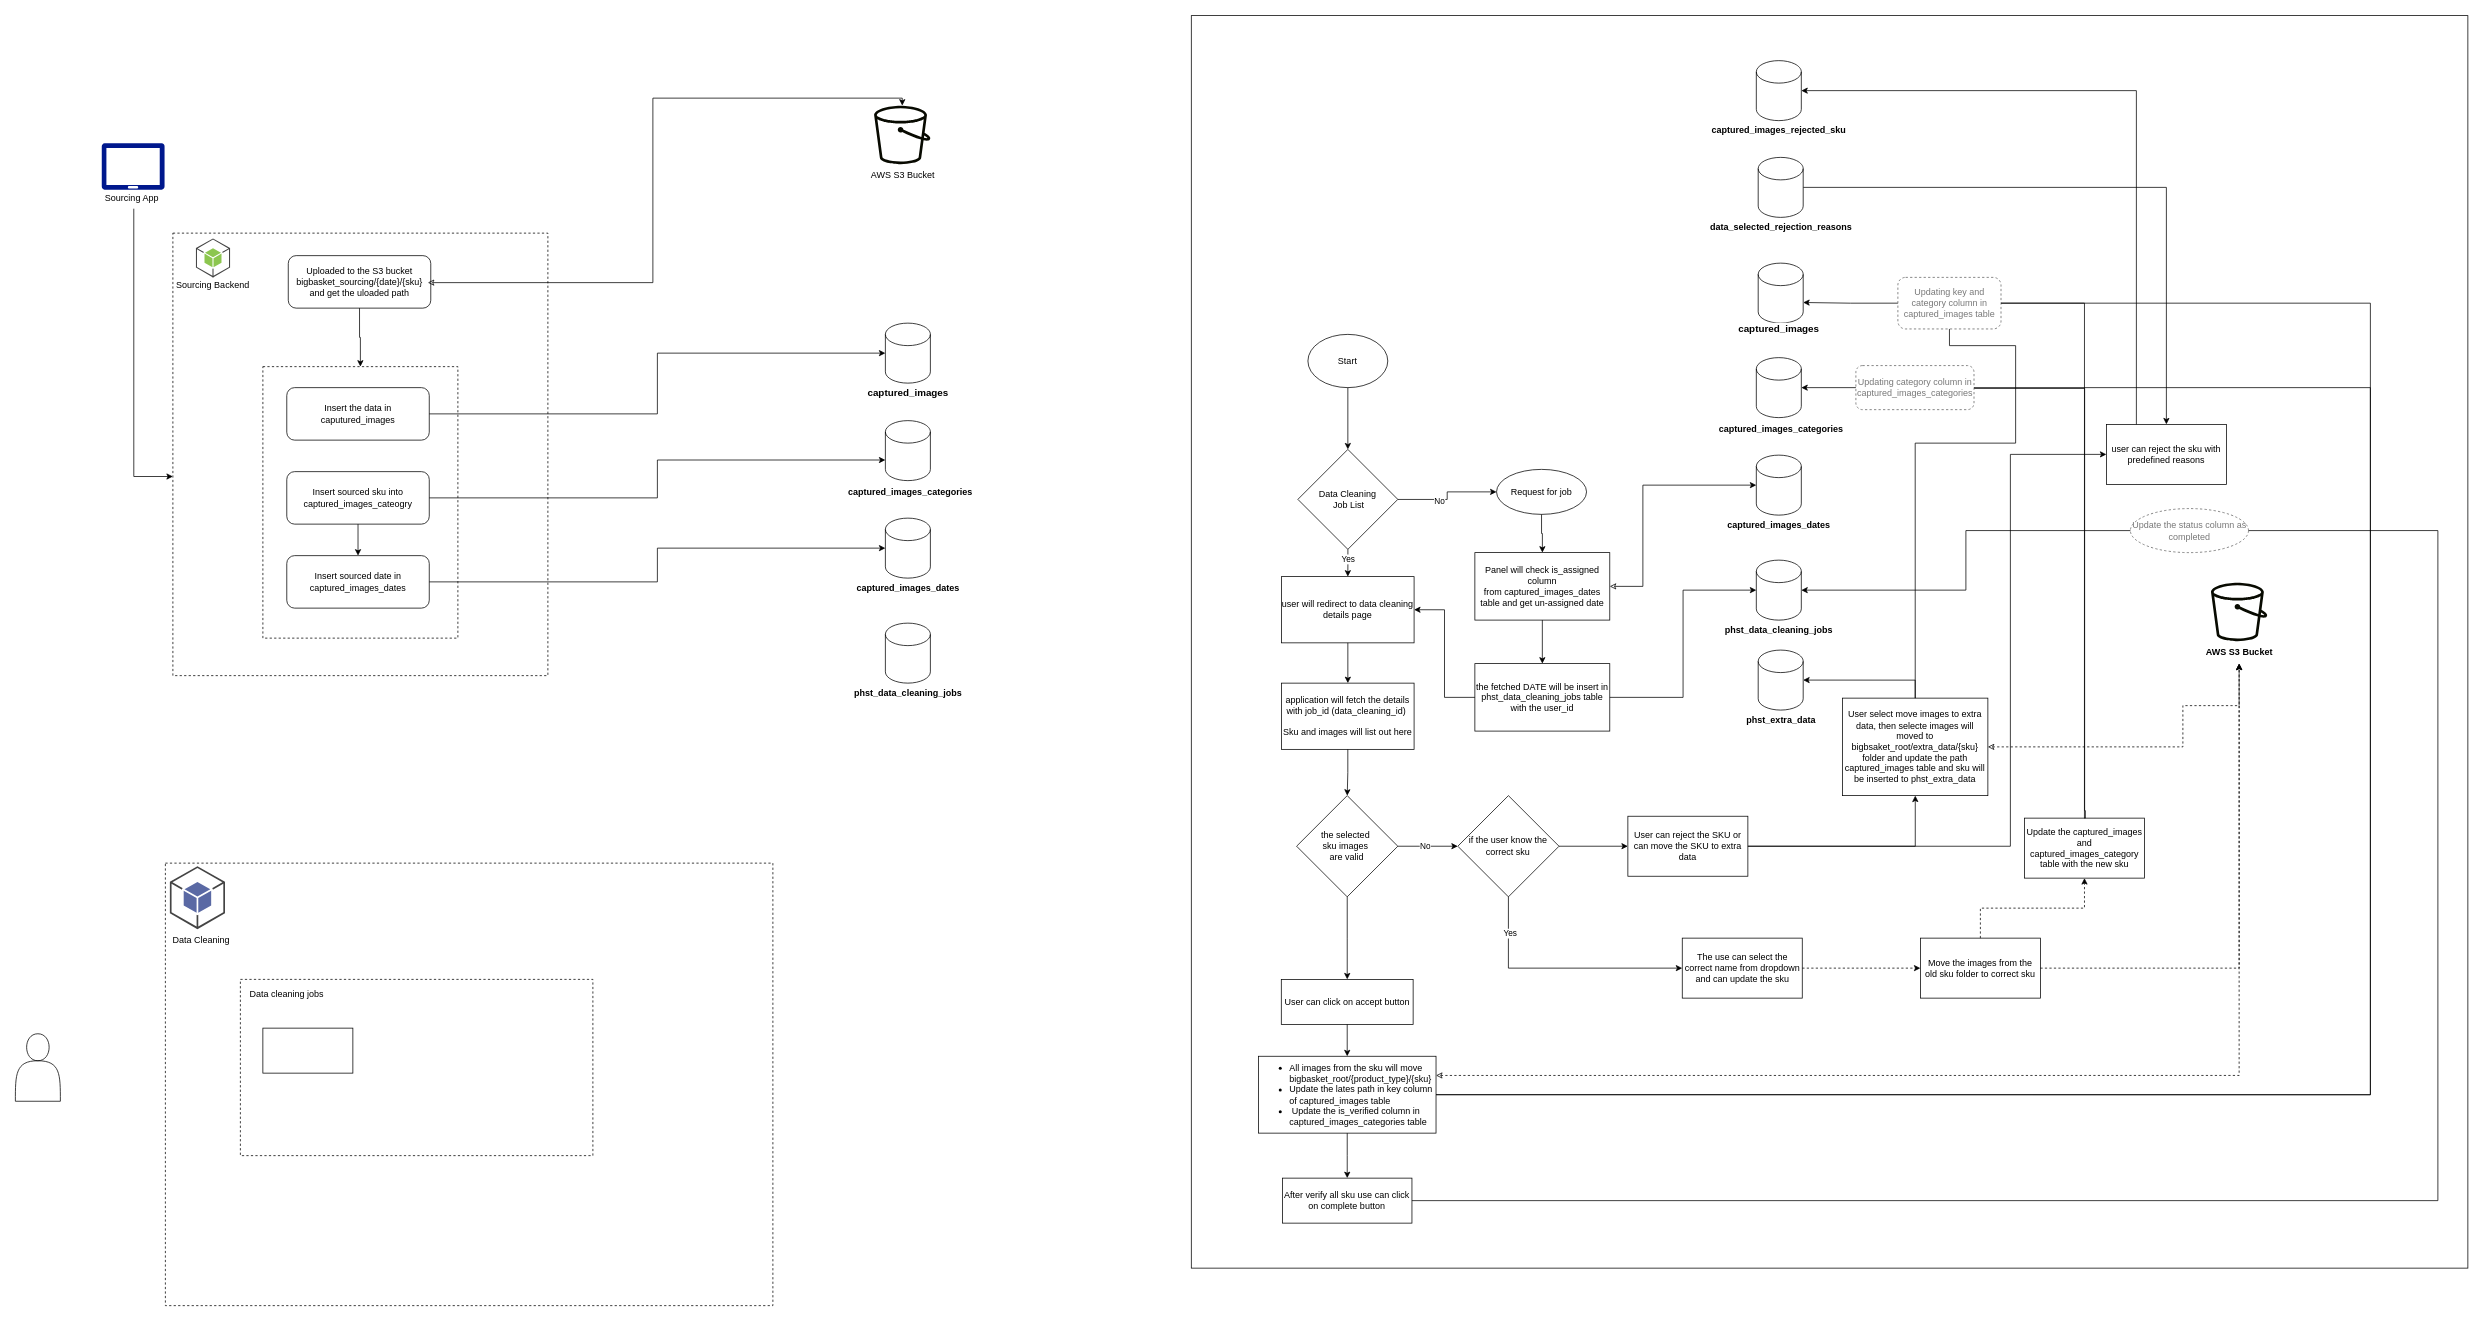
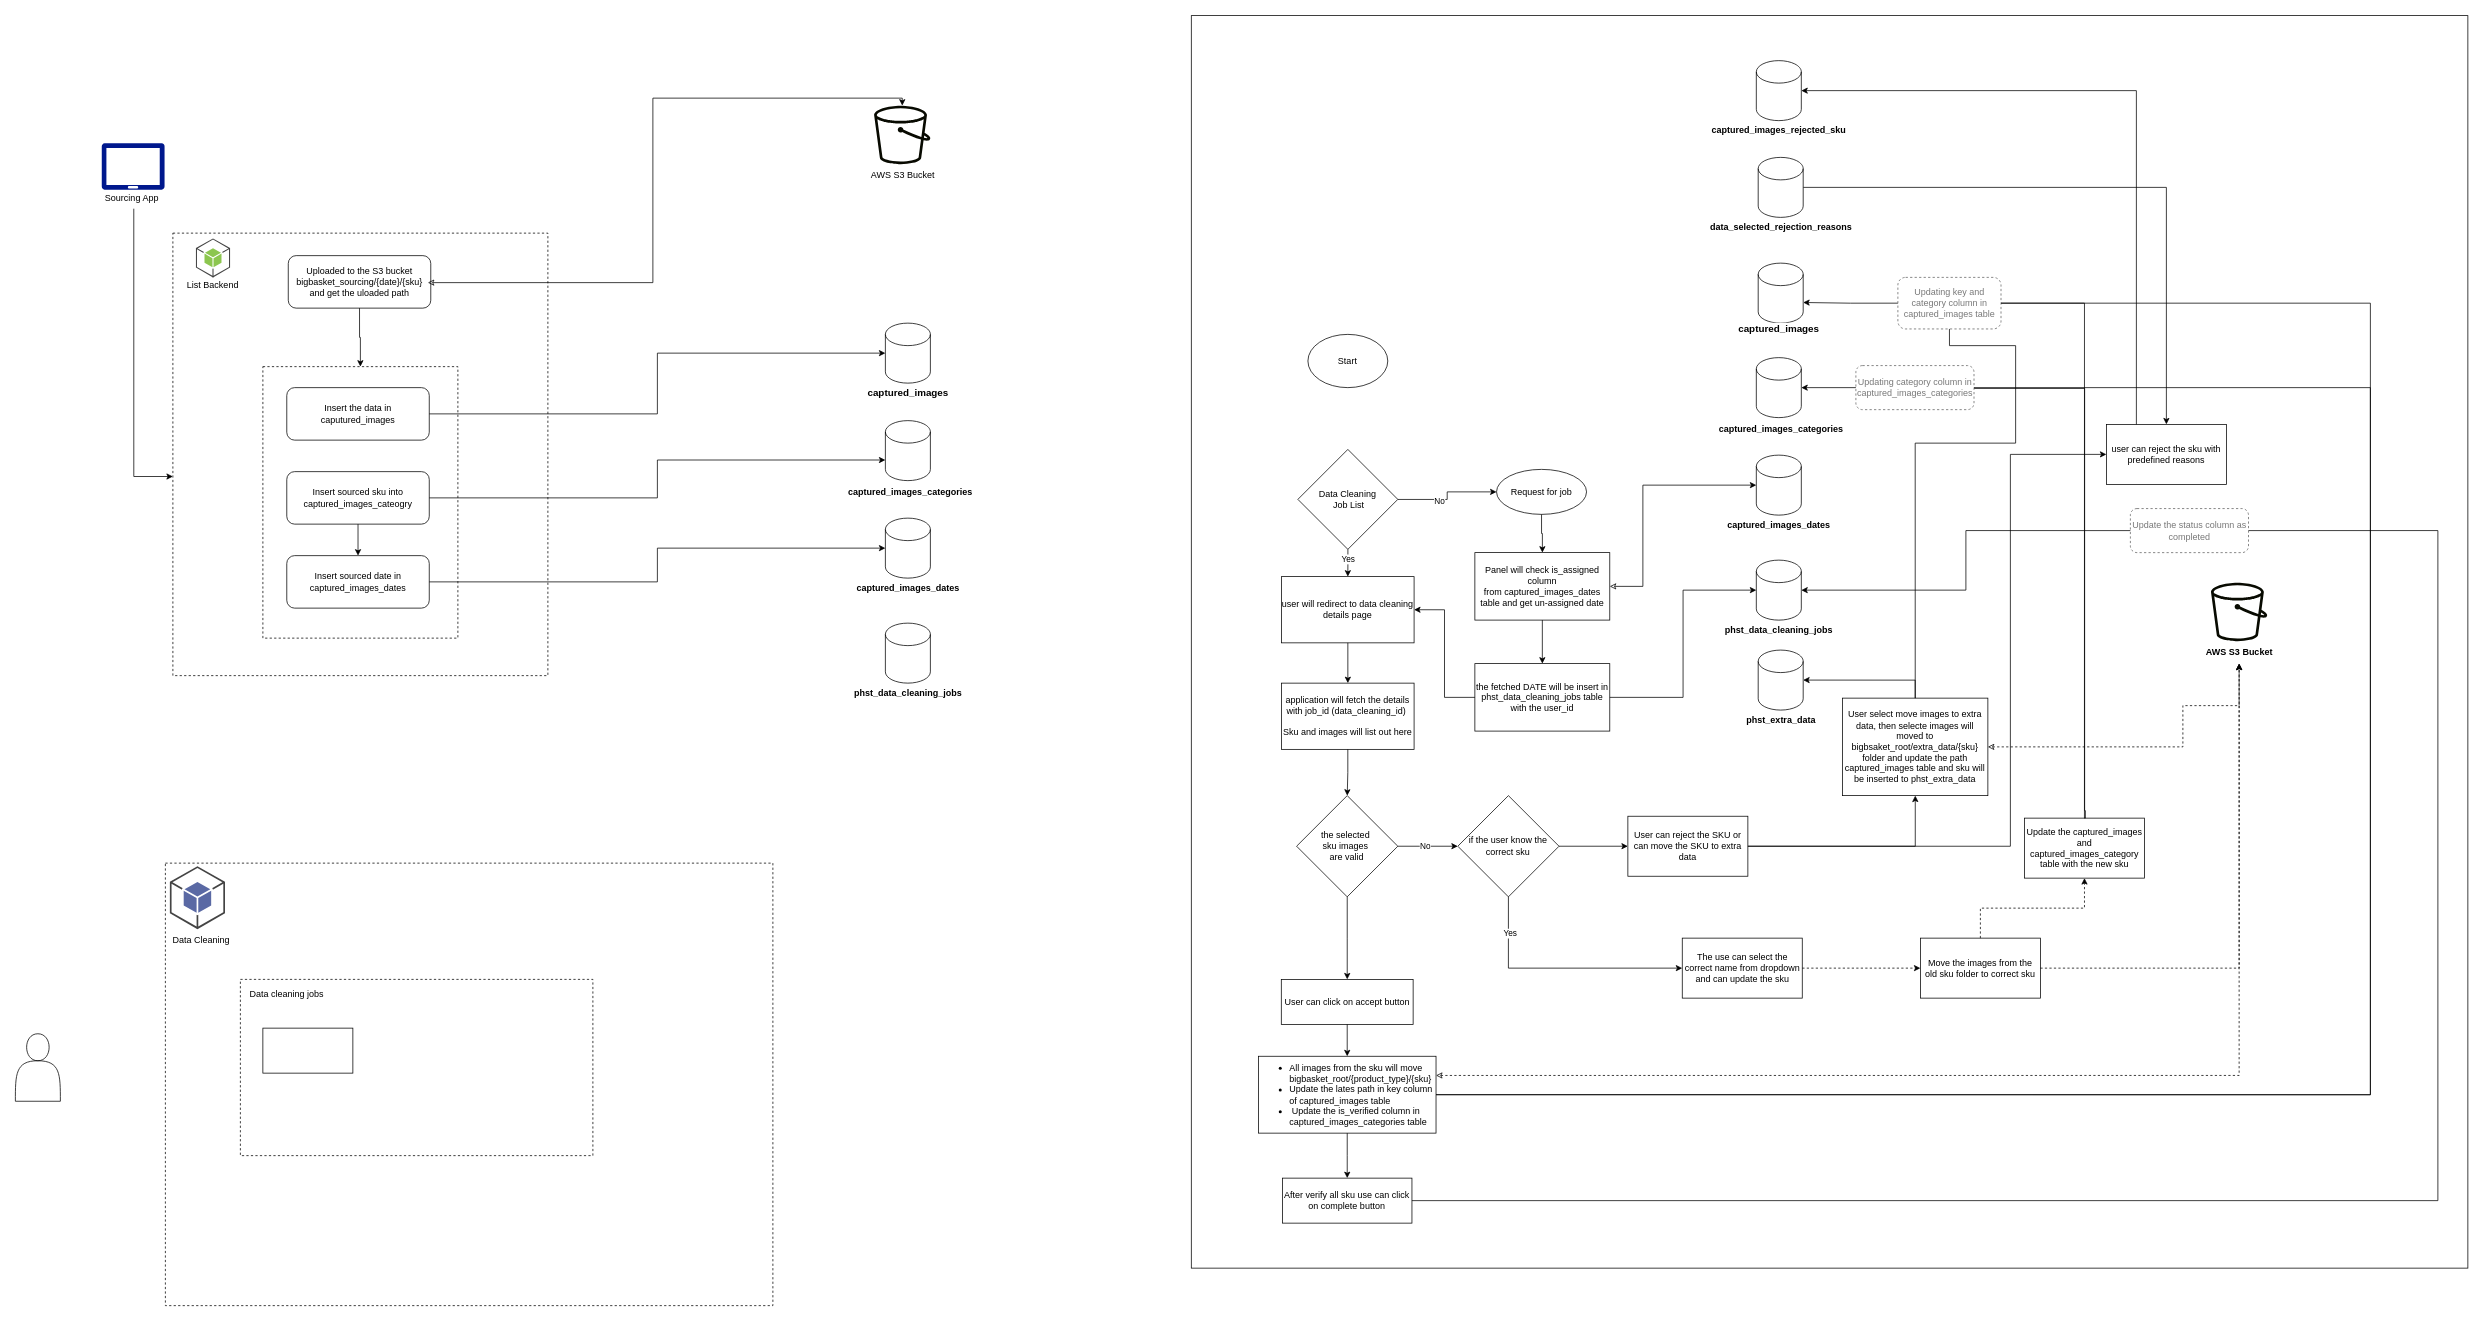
node "Sourcing Backend": label "Sourcing Backend" -> "List Backend"
edge "Start" -> "Data Cleaning Job List": removed
node "Update the status column as completed": shape ellipse -> rounded rectangle
